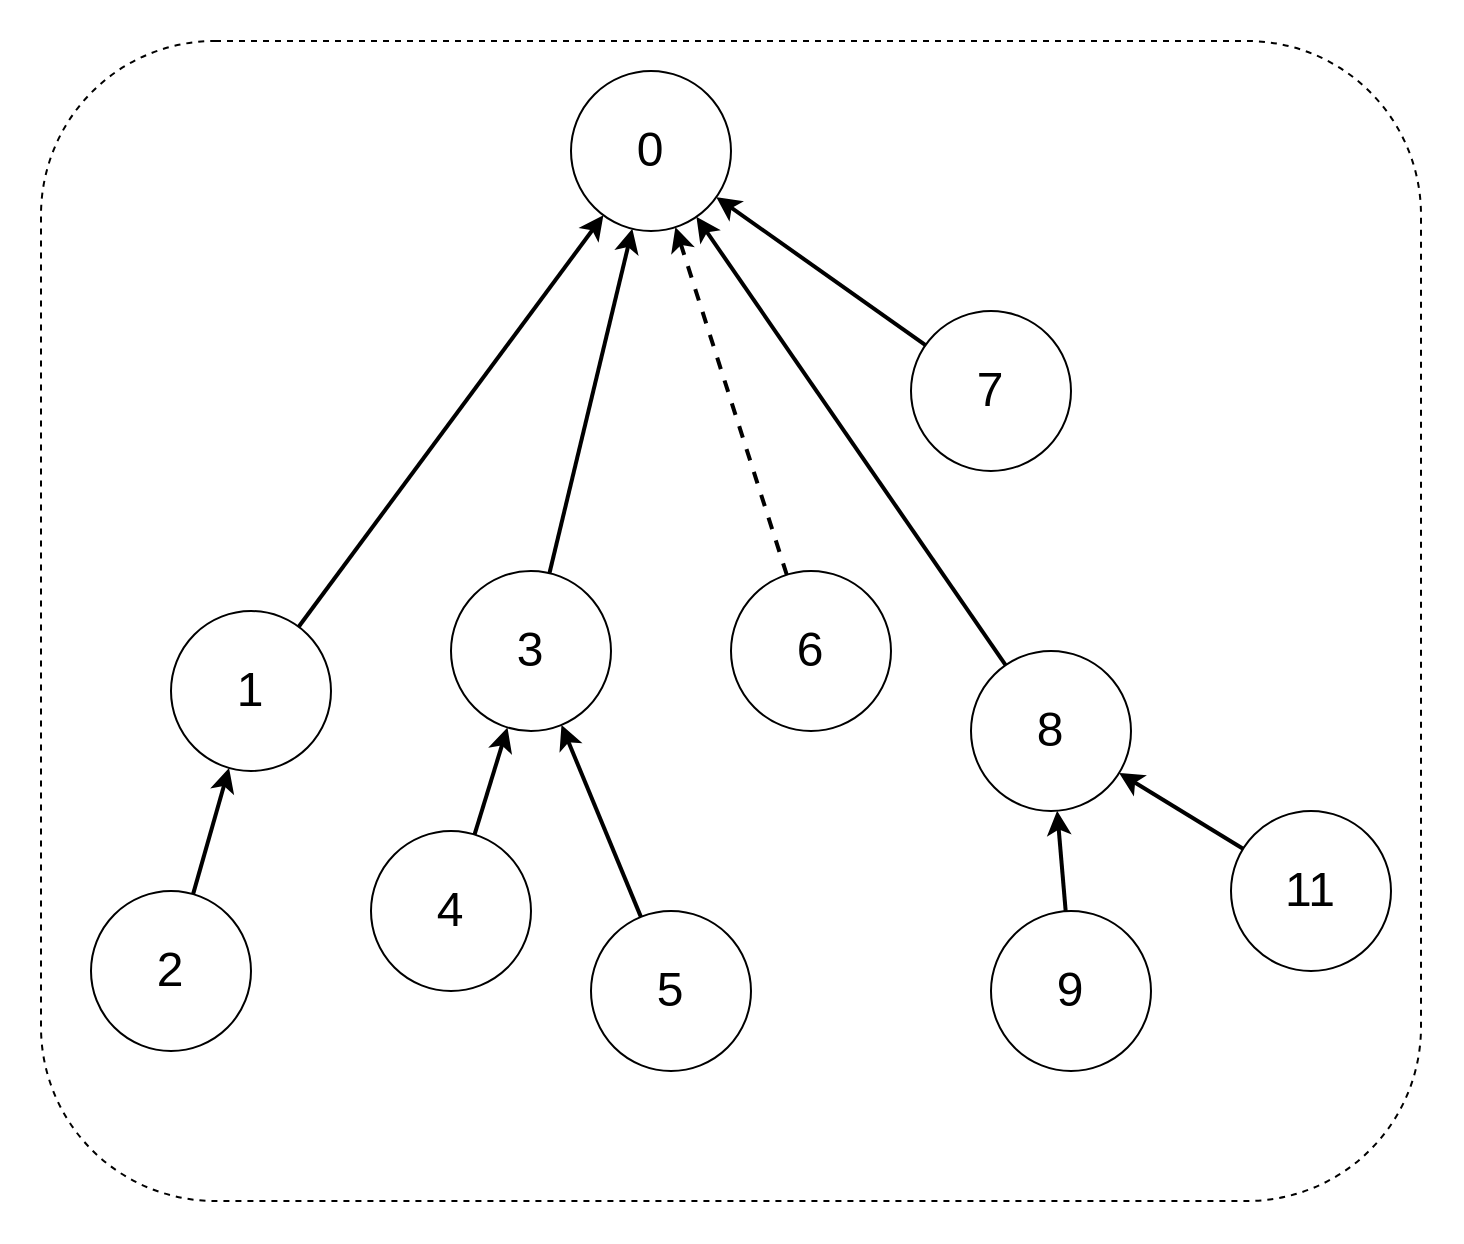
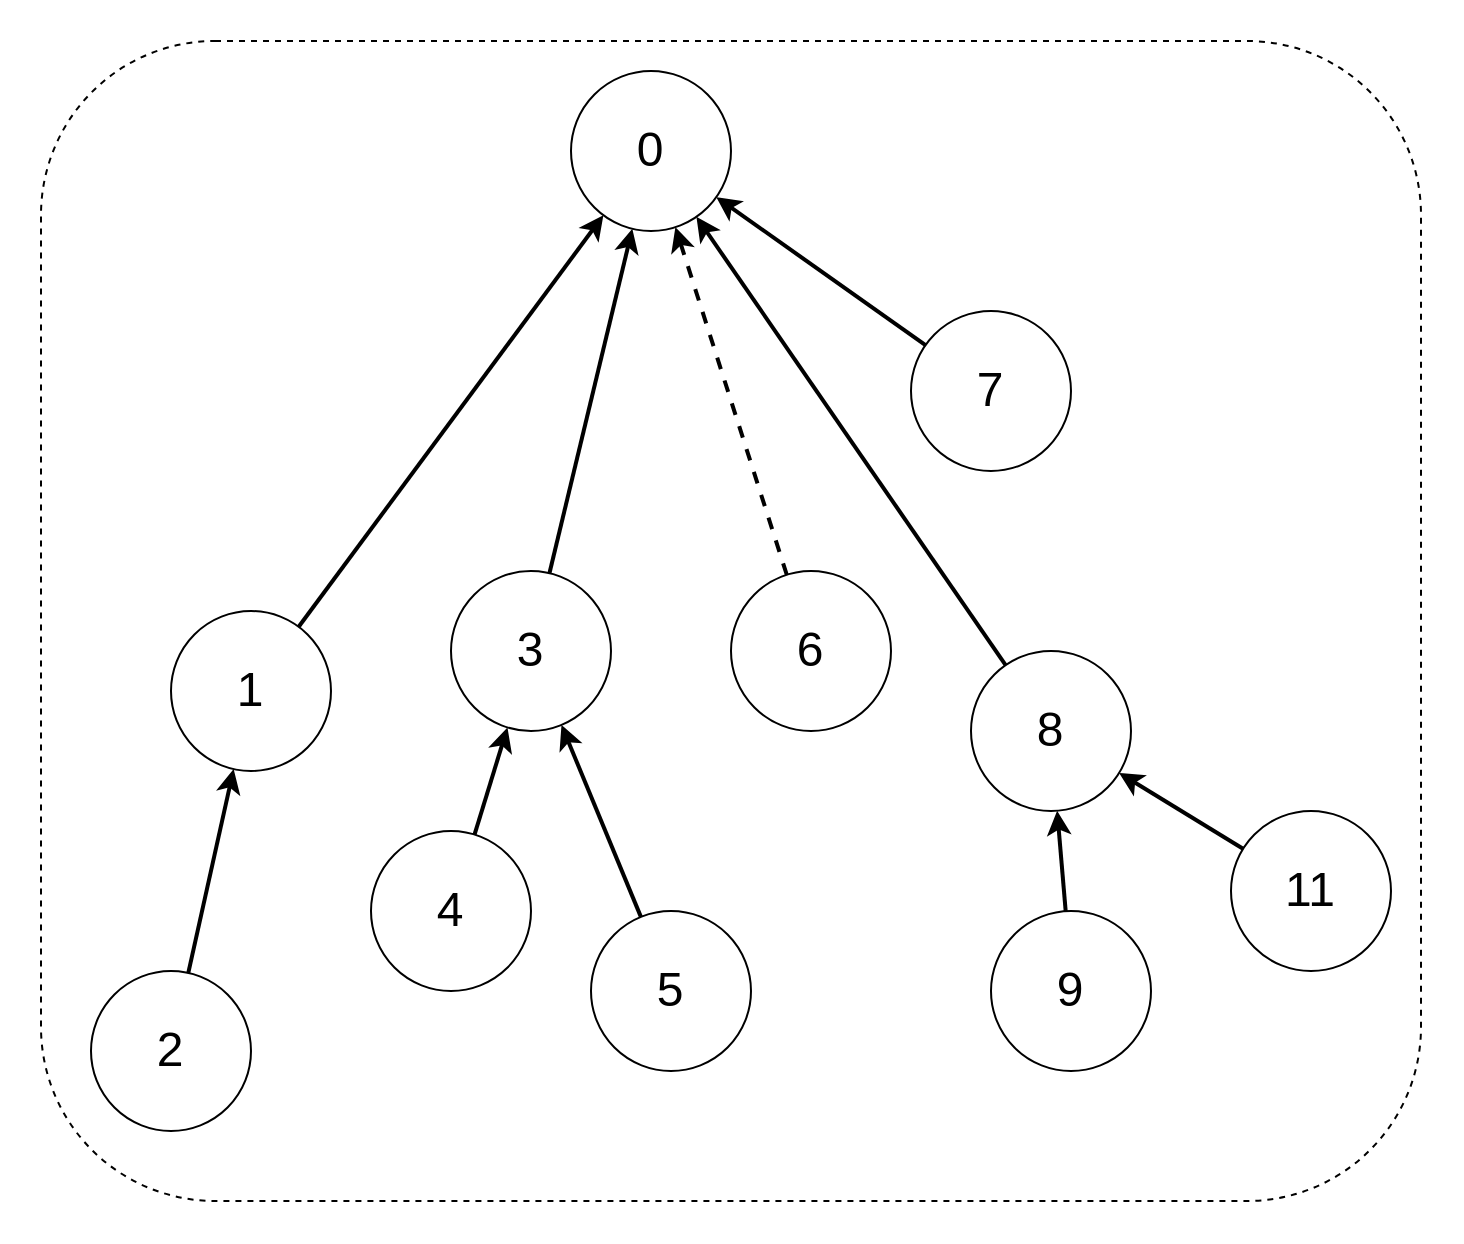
node "2": moved (171, 971) -> (171, 1051)
